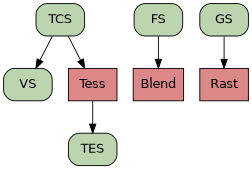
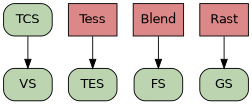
edge "TCS" -> "Tess": removed
edge "FS" -> "Blend": reversed
edge "GS" -> "Rast": reversed
